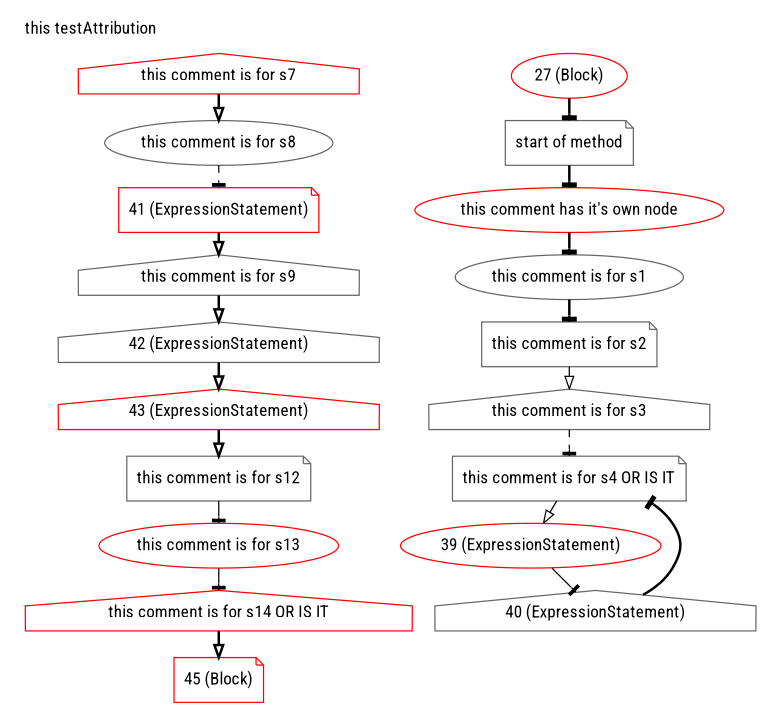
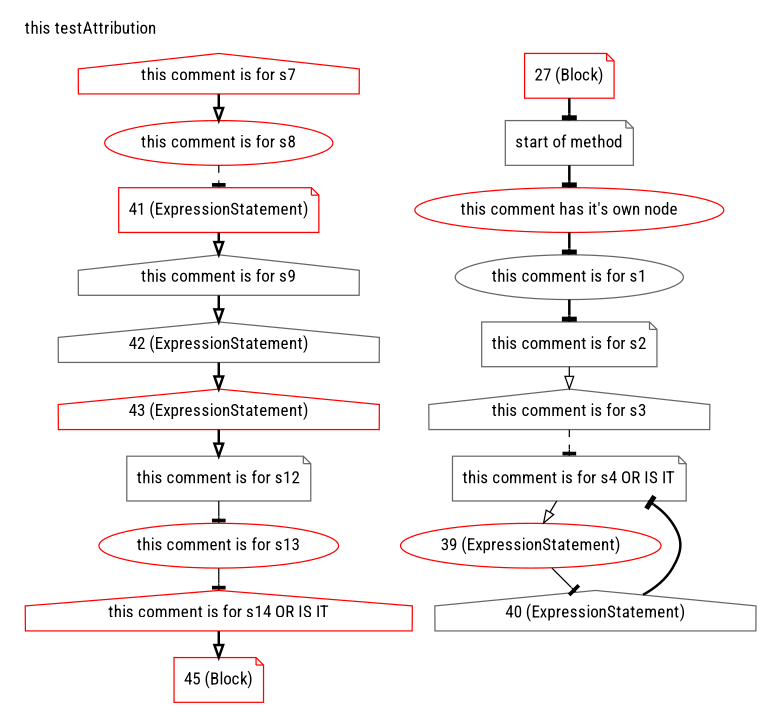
node "27 (Block)": shape ellipse -> note
node "this comment is for s8": color gray40 -> red
